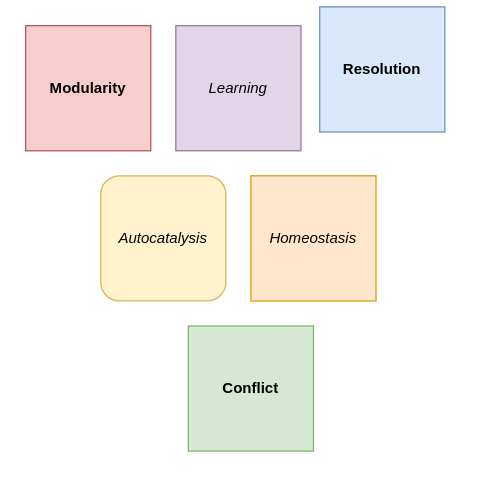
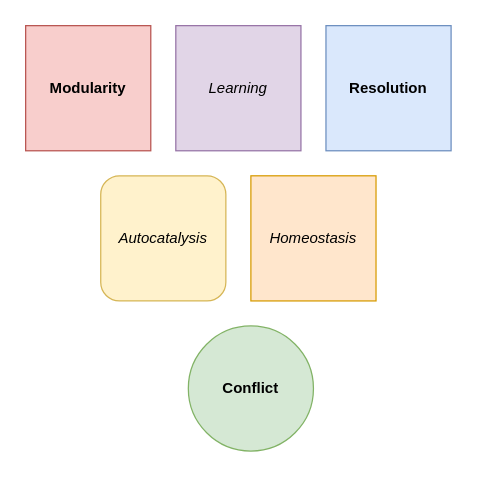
node "Resolution": moved (382, 69) -> (388, 88)
node "Conflict": shape rectangle -> ellipse
